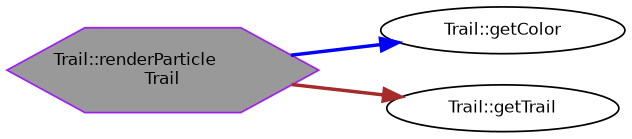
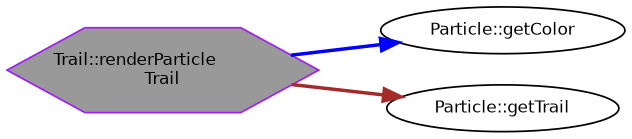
node "Trail::getColor": label "Trail::getColor" -> "Particle::getColor"
node "Trail::getTrail": label "Trail::getTrail" -> "Particle::getTrail"
